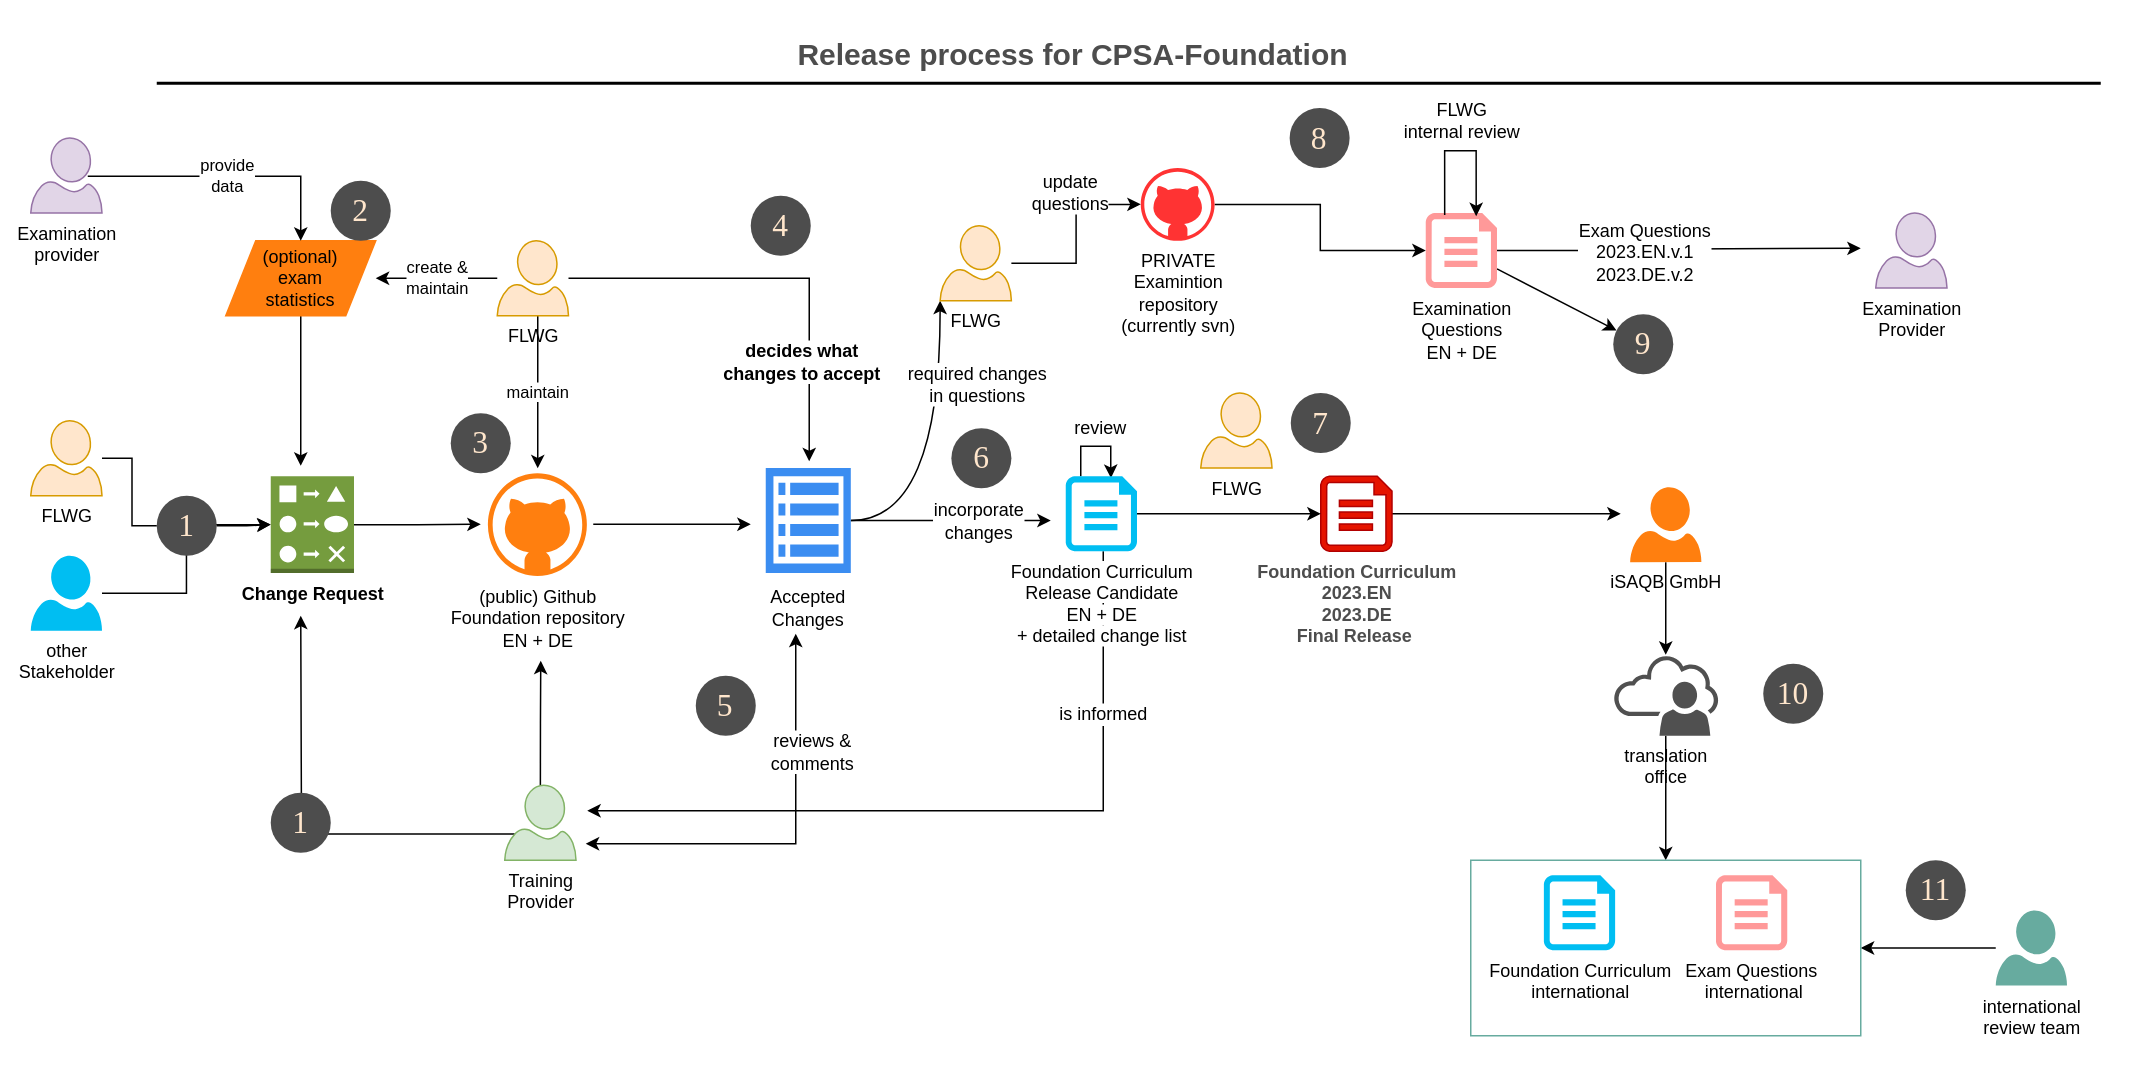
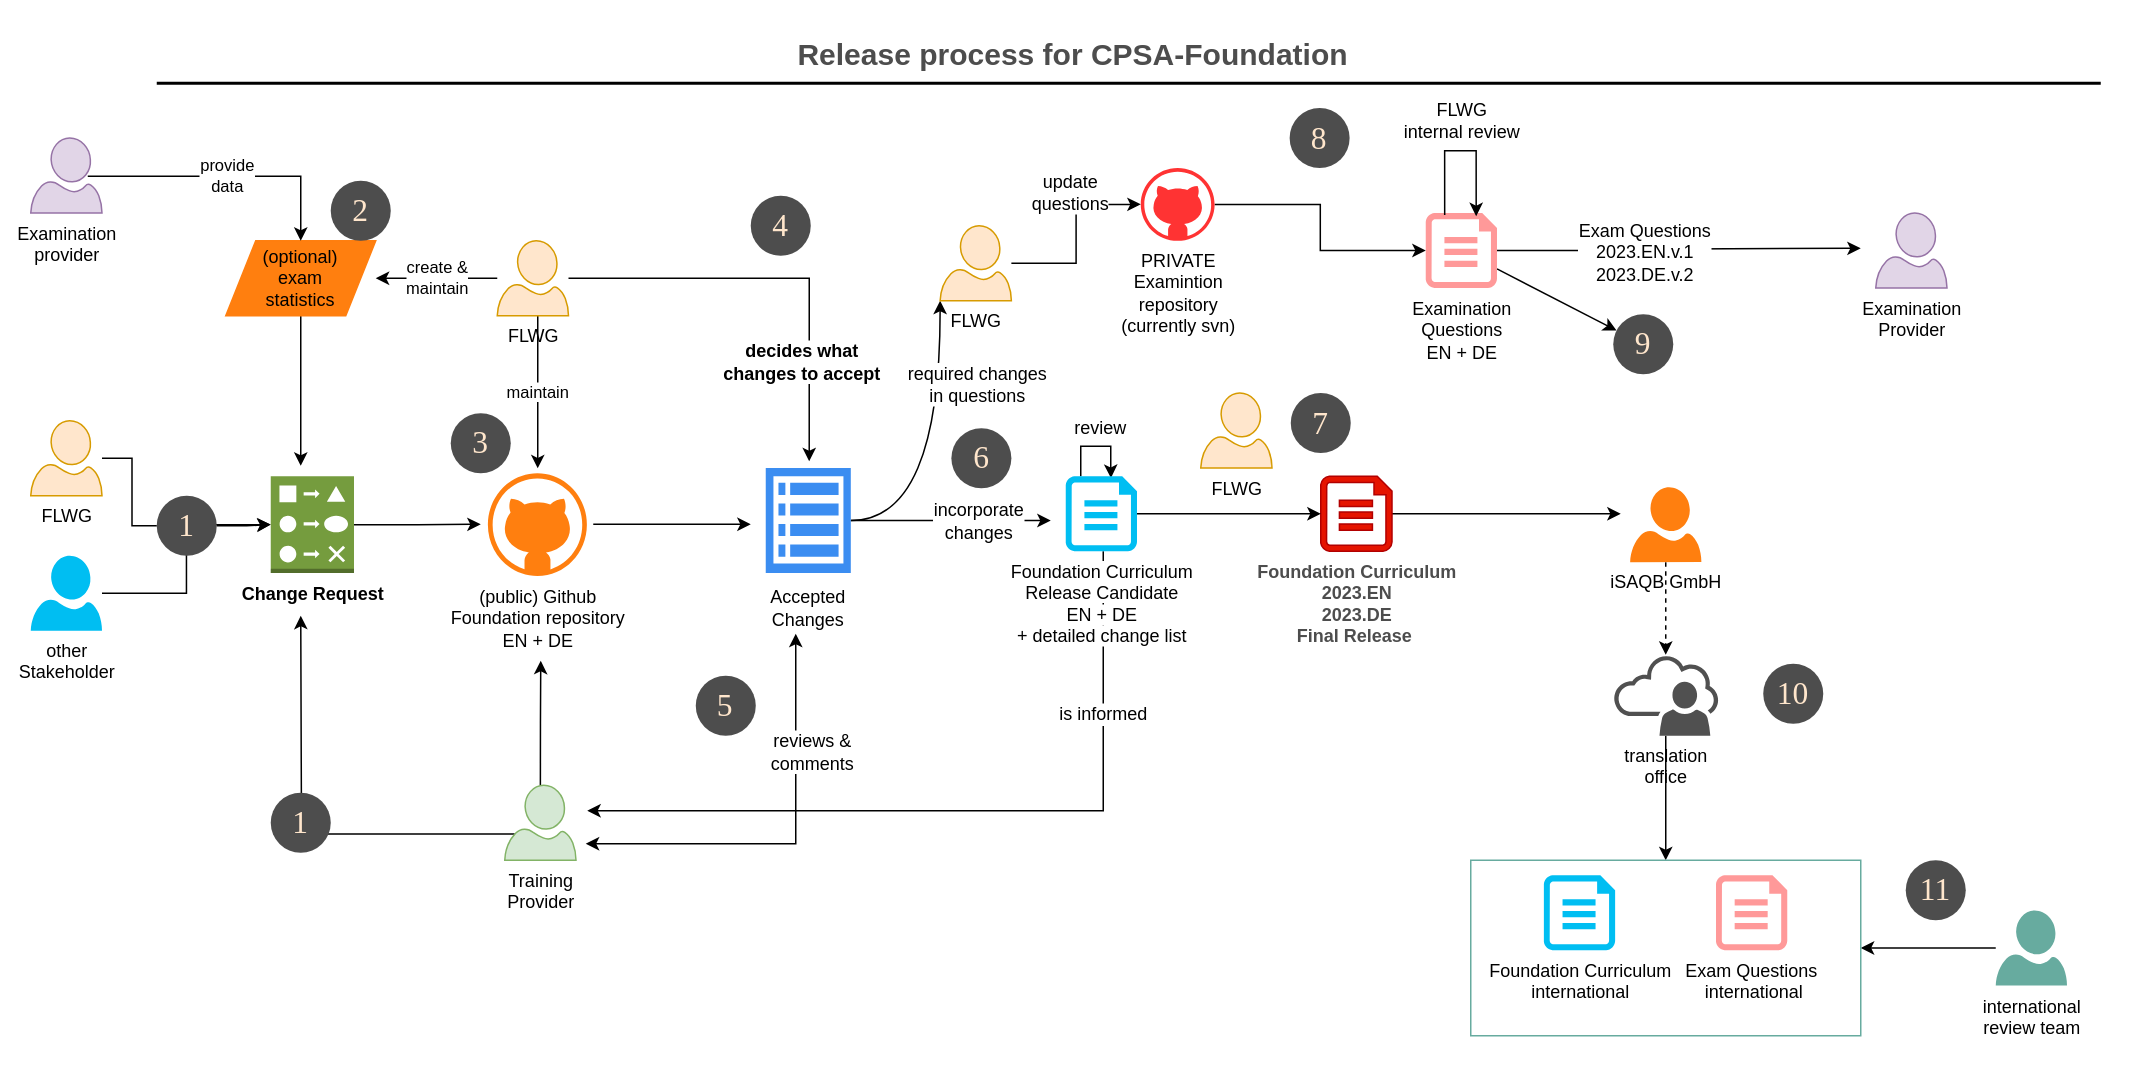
edge "iSAQB GmbH" -> "translation office": style solid -> dashed
